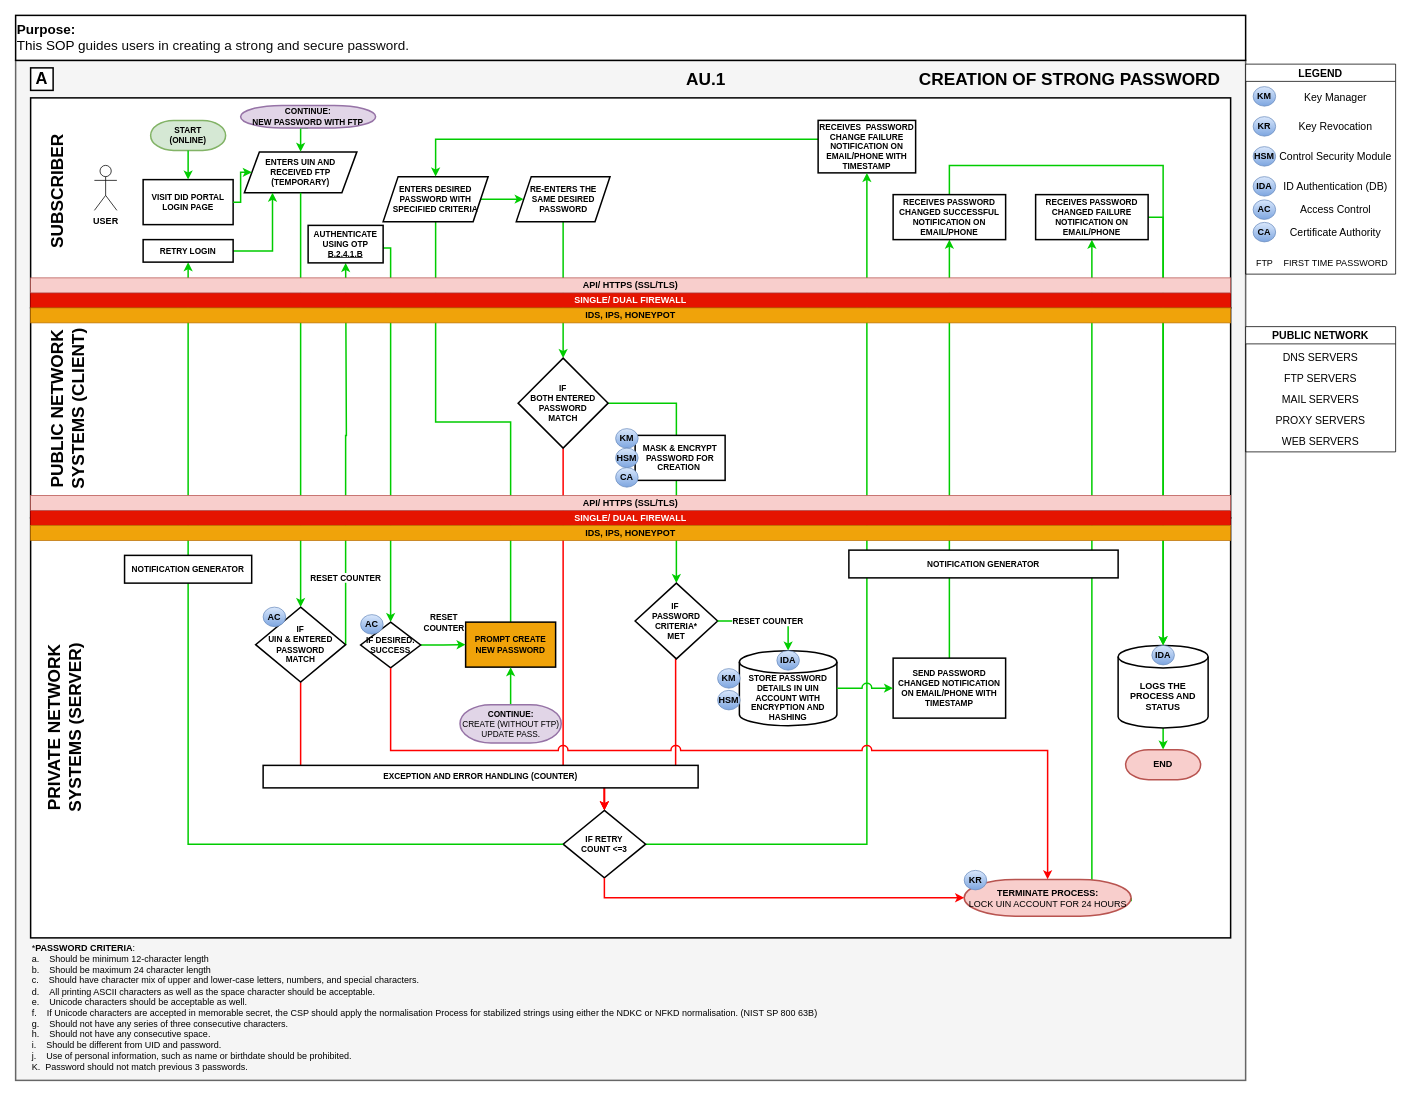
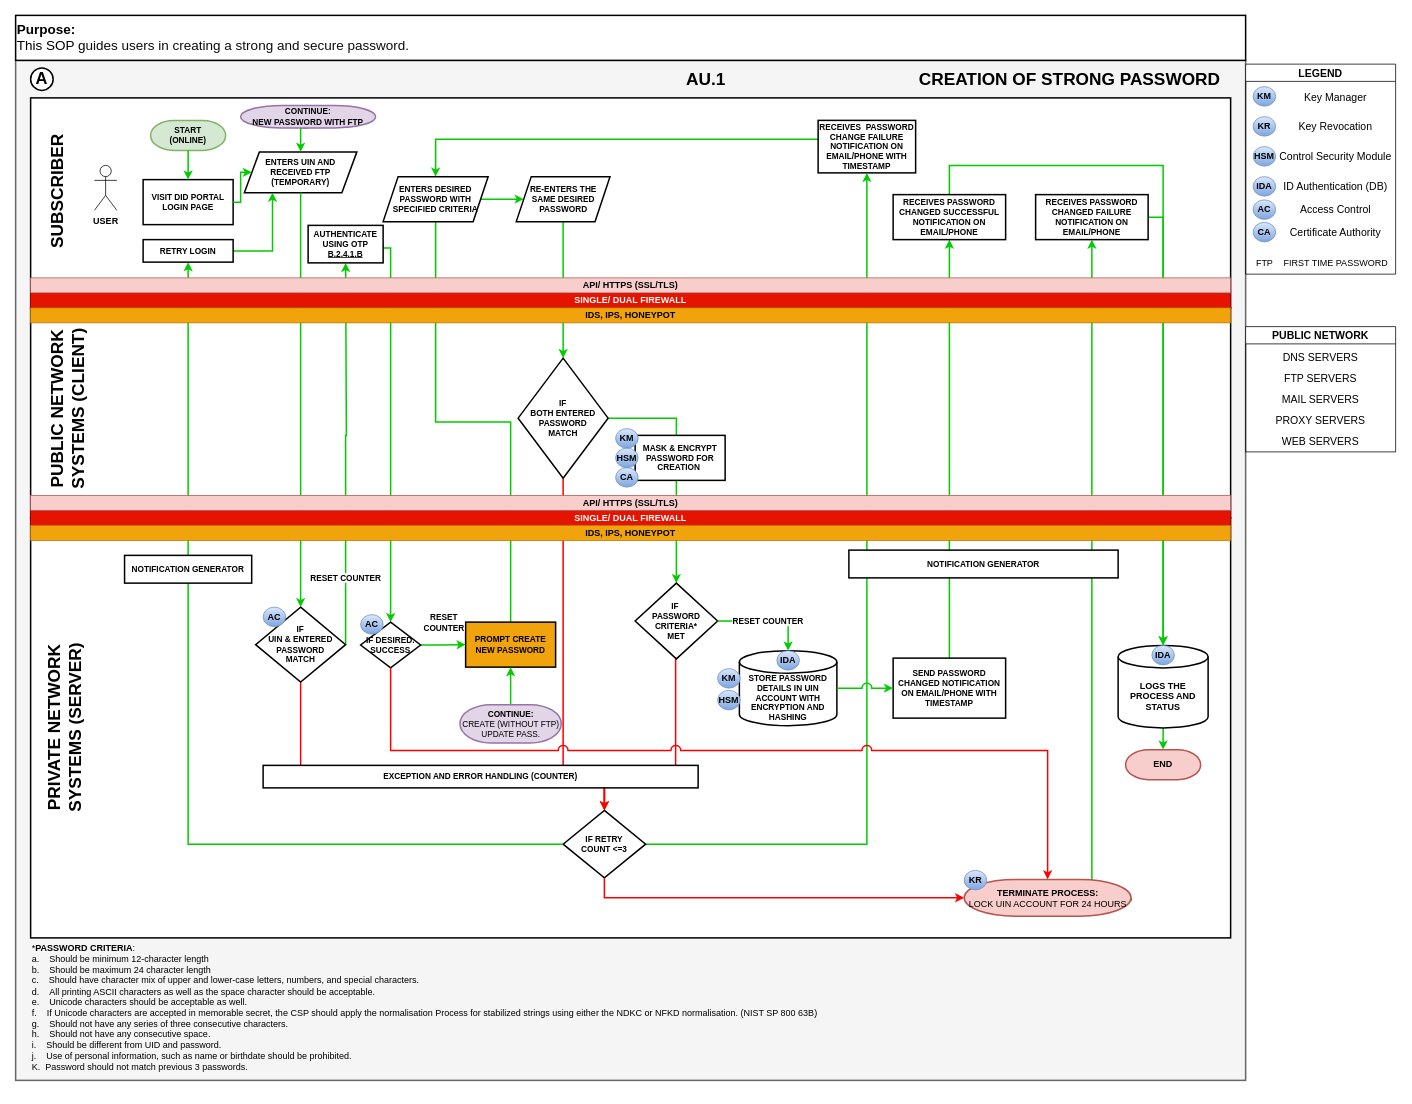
node "A": shape rectangle -> ellipse
node "IF BOTH ENTERED PASSWORD MATCH": size 90x90 -> 90x120
